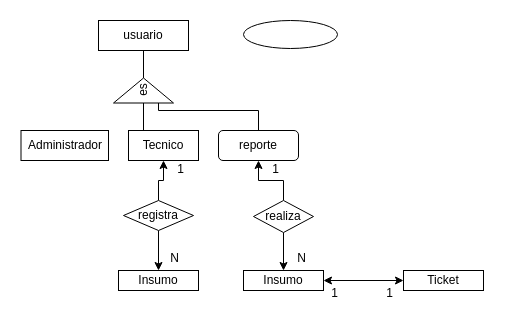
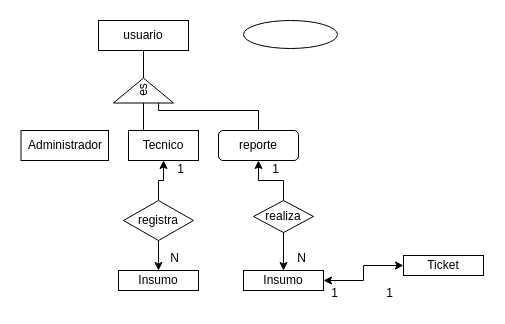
node "registra": size 70x30 -> 70x40
node "Ticket": moved (444, 281) -> (444, 266)
